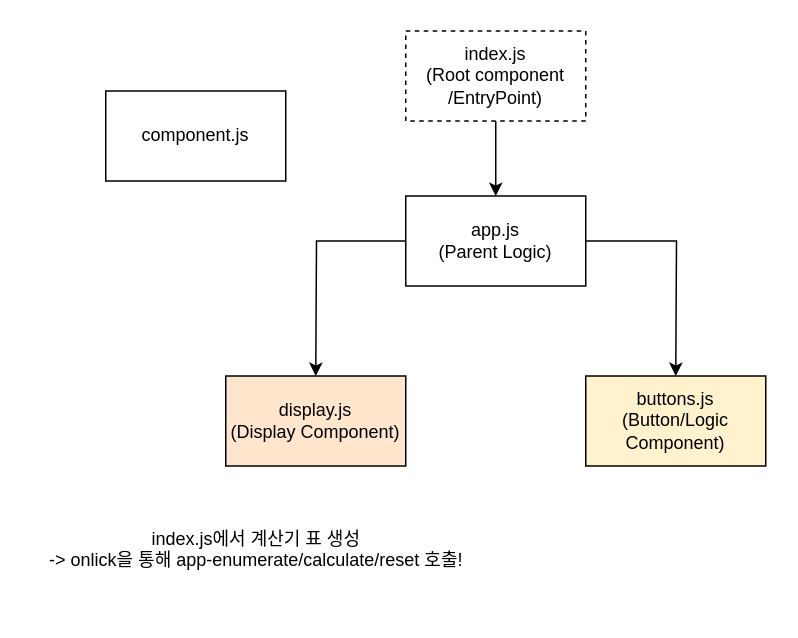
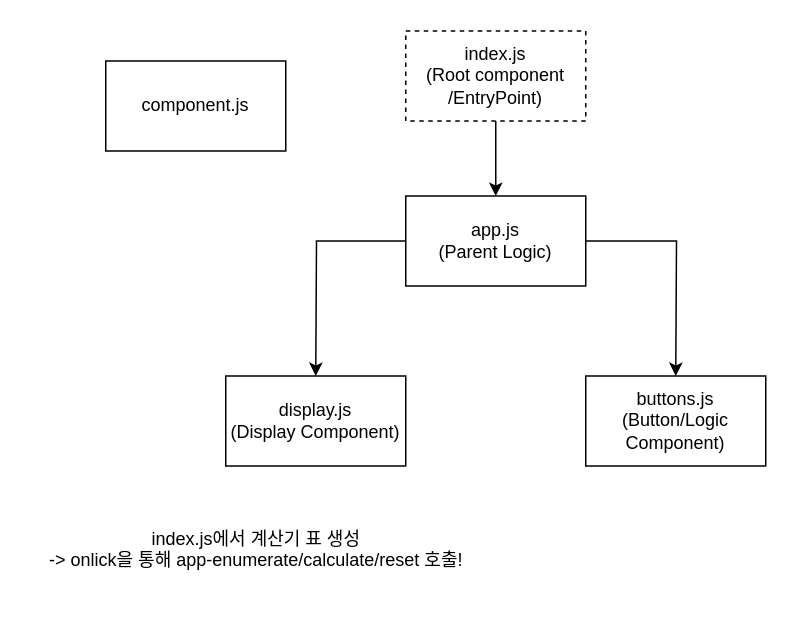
node "component.js": moved (196, 136) -> (196, 106)
node "display.js (Display Component)": fillcolor #ffe6cc -> #ffffff
node "buttons.js (Button/Logic Component)": fillcolor #fff2cc -> #ffffff
